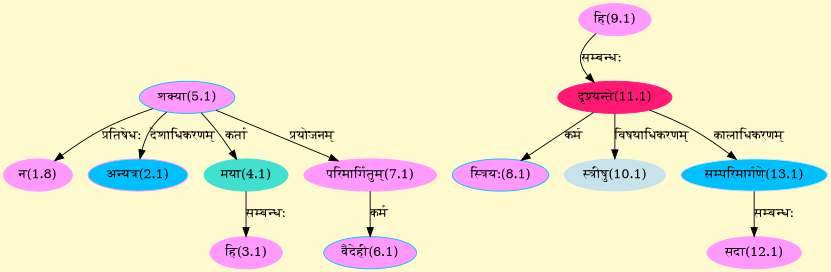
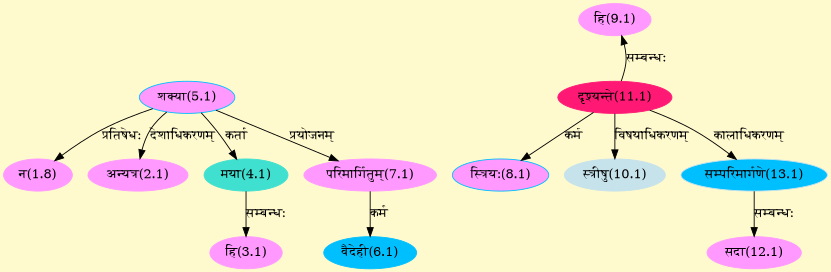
edge "हि(9.1)" -> "दृश्यन्ते(11.1)": reversed
node "अन्यत्र(2.1)": fillcolor #00bfff -> #ff99ff
node "वैदेही(6.1)": fillcolor #ff99ff -> #00bfff
